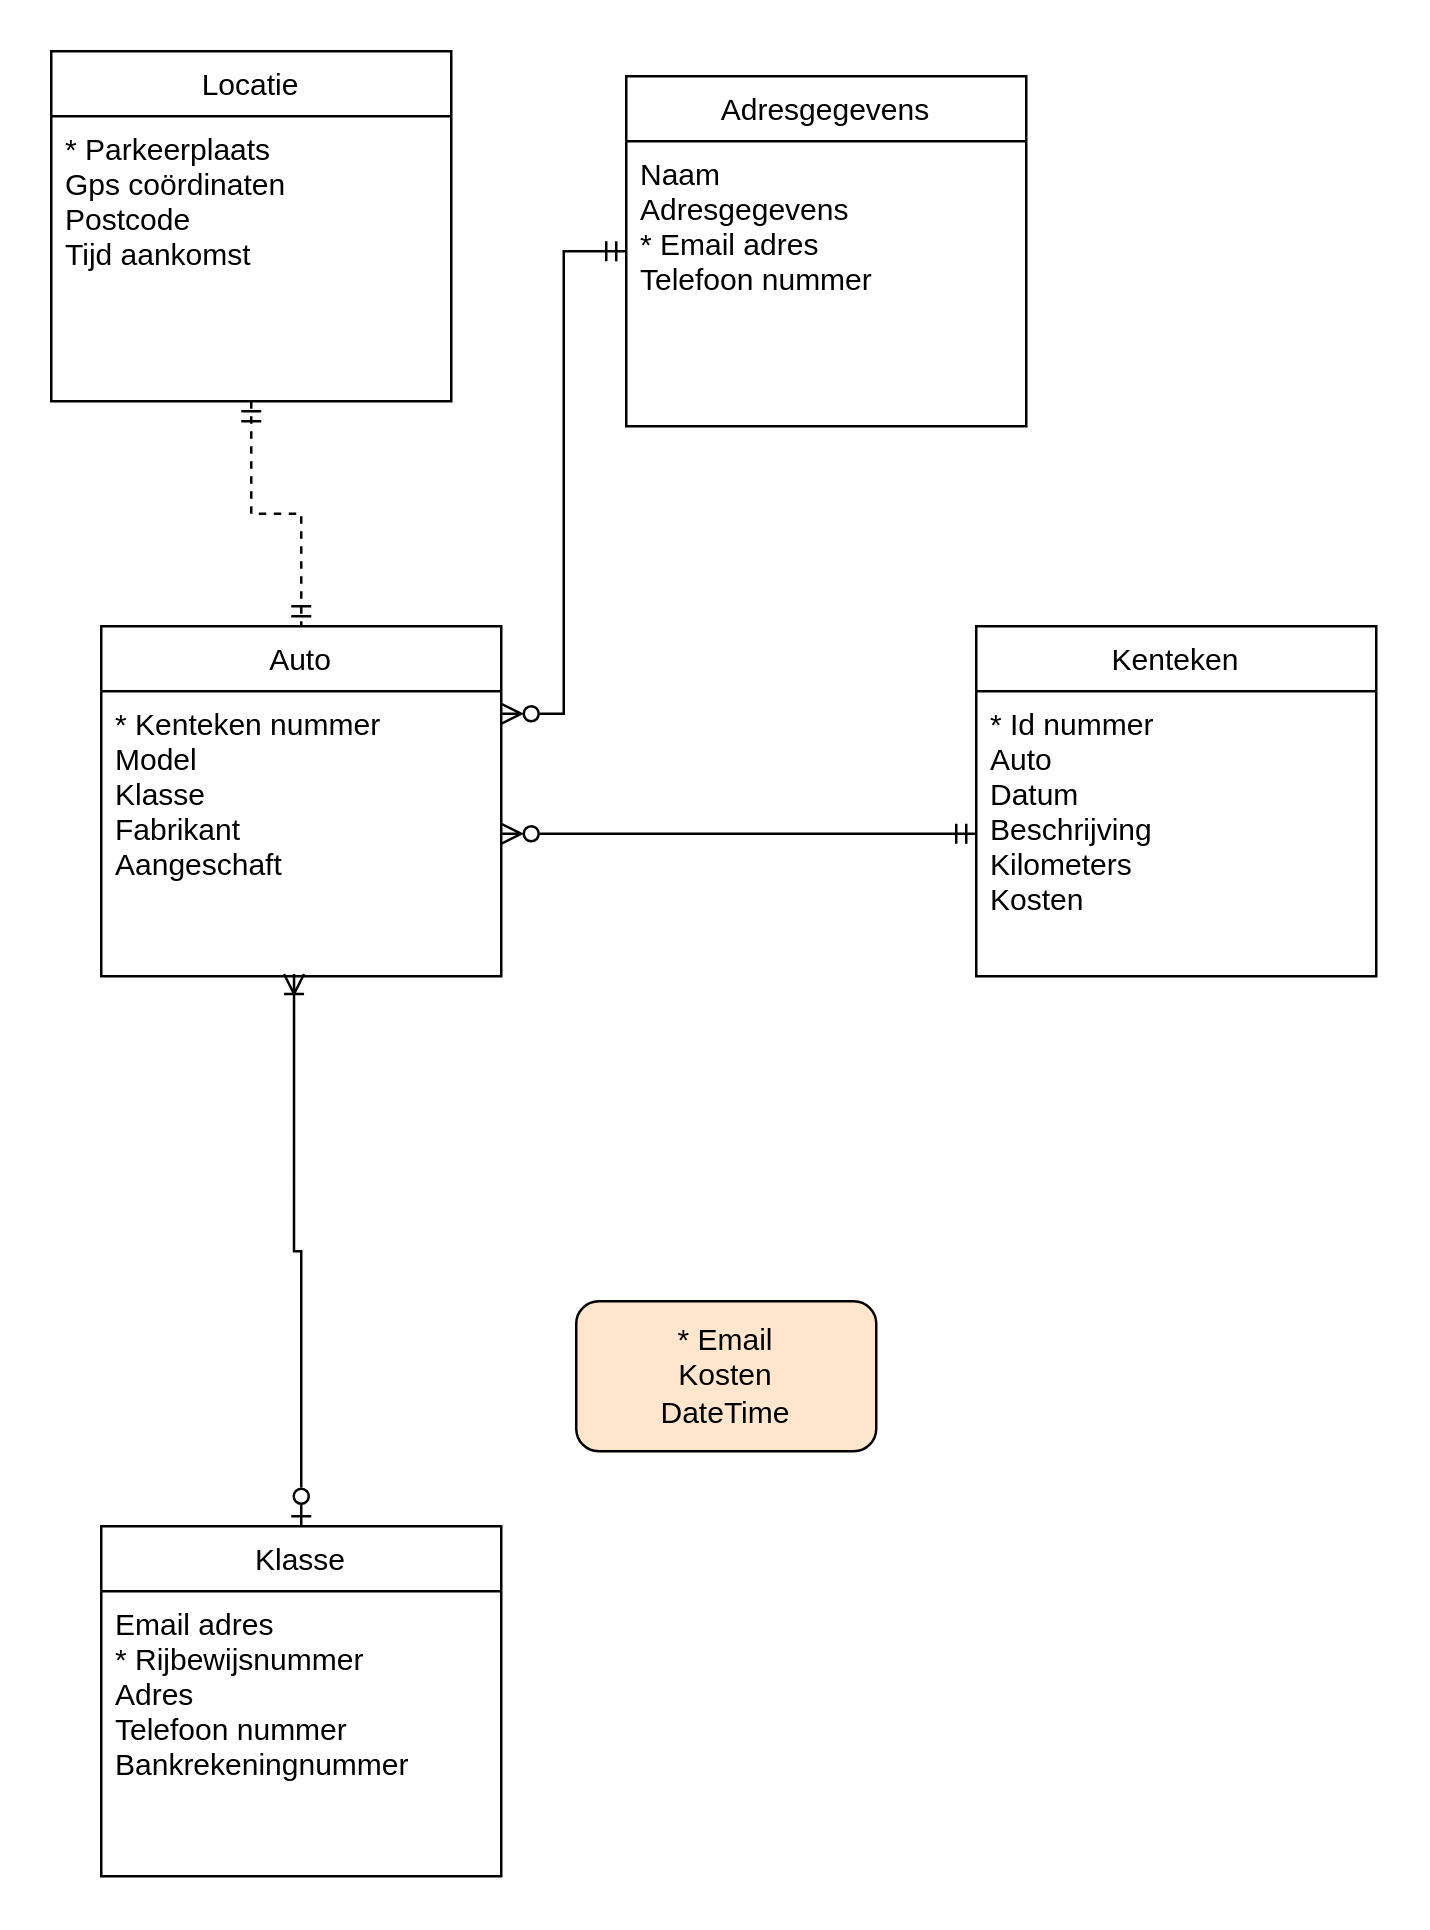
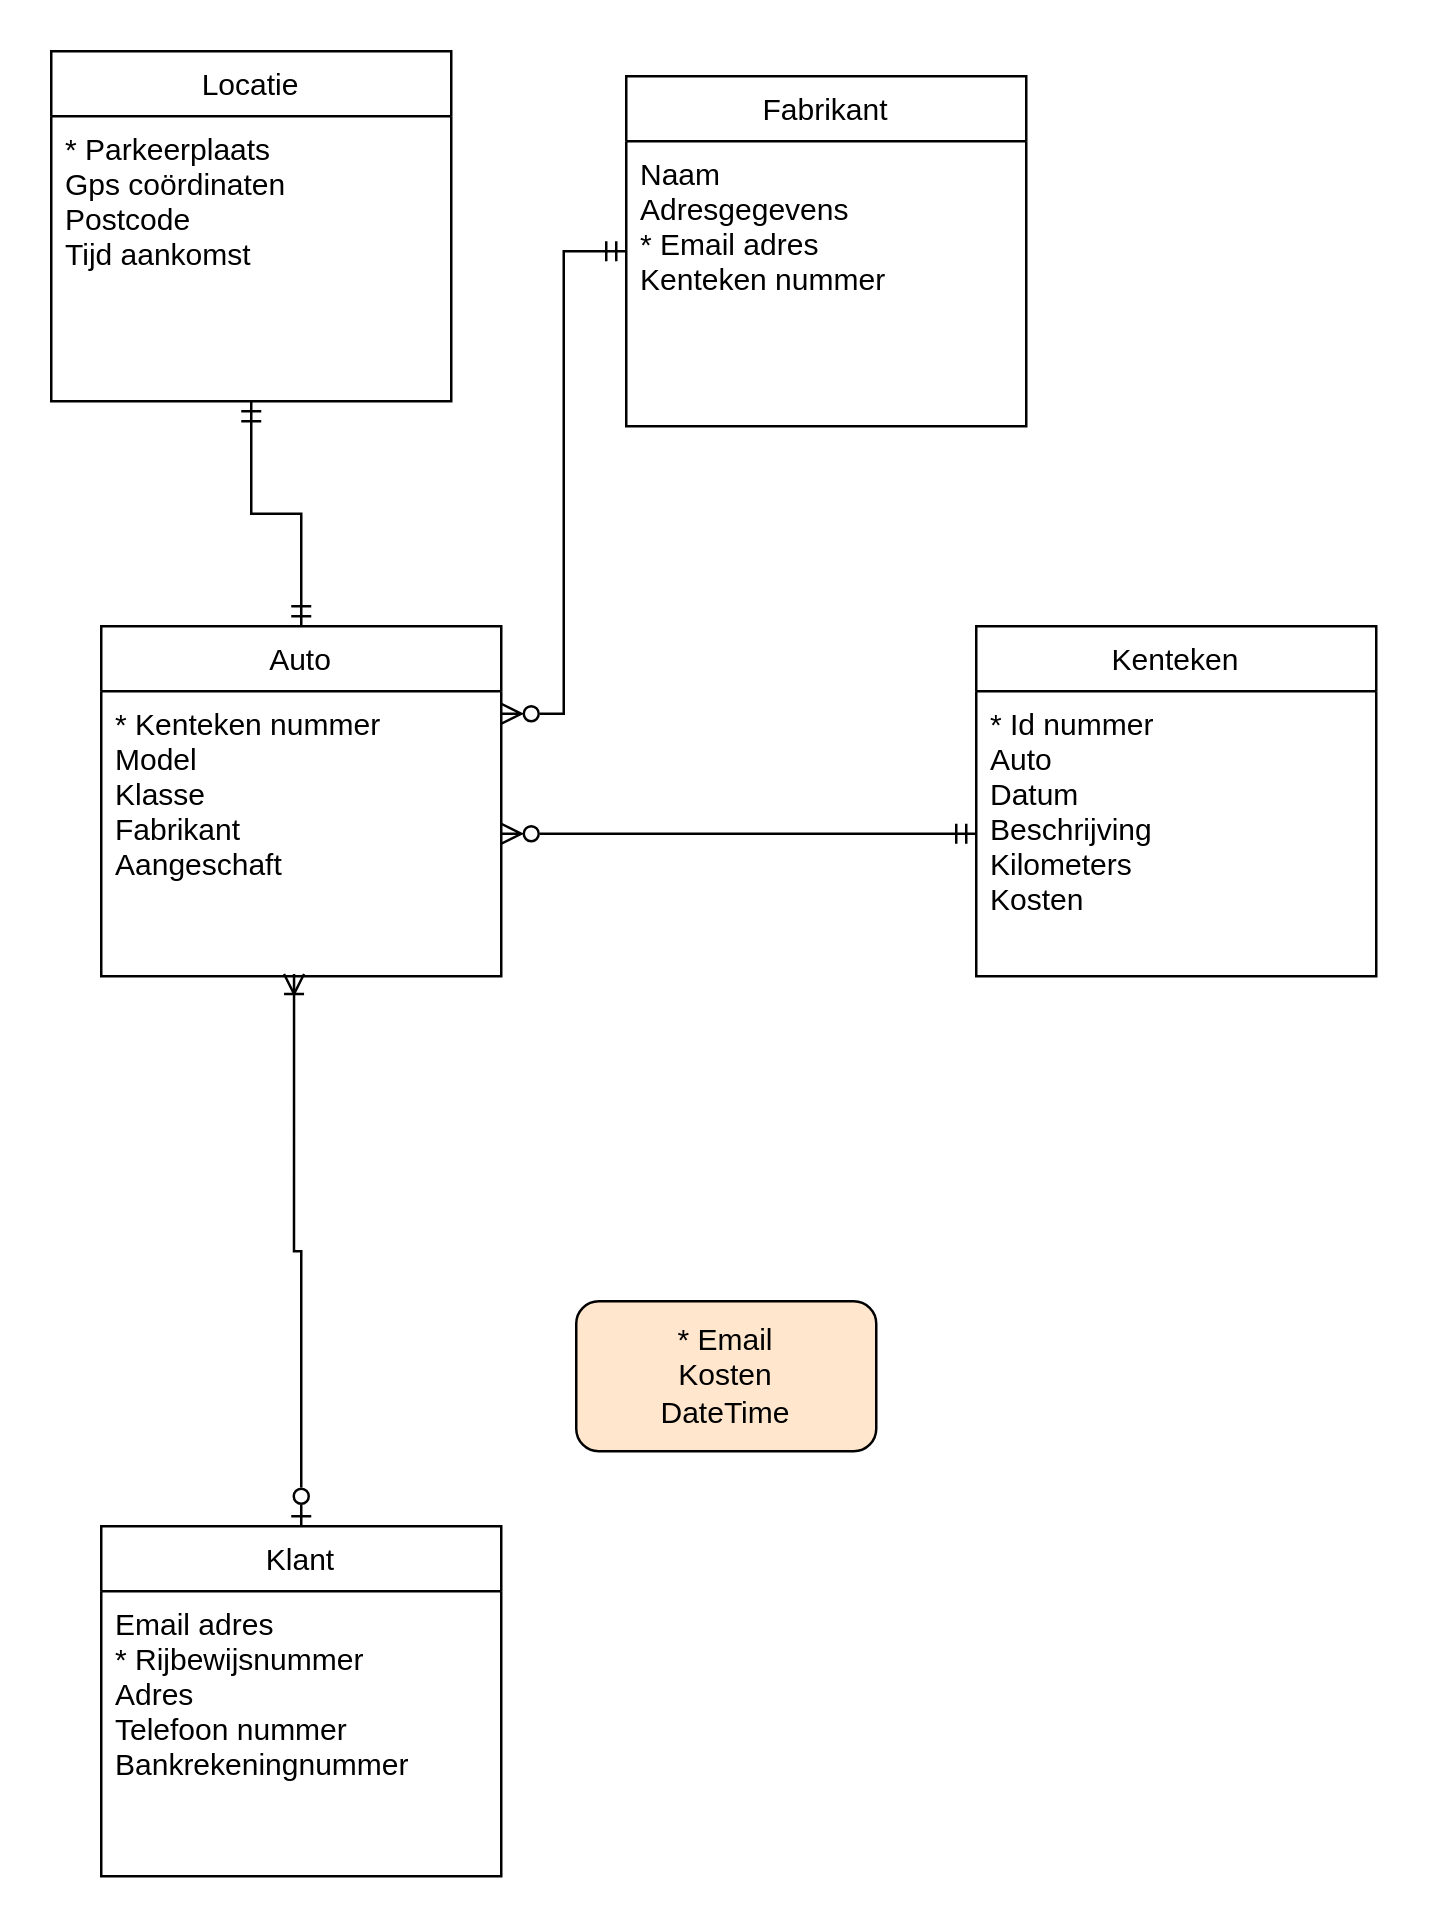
node "Adresgegevens": label "Adresgegevens" -> "Fabrikant"
node "Naam Adresgegevens * Email adres Telefoon nummer": label "Naam Adresgegevens * Email adres Telefoon nummer" -> "Naam Adresgegevens * Email adres Kenteken nummer"
edge "Locatie" -- "Auto": style dashed -> solid
node "Klasse": label "Klasse" -> "Klant"
